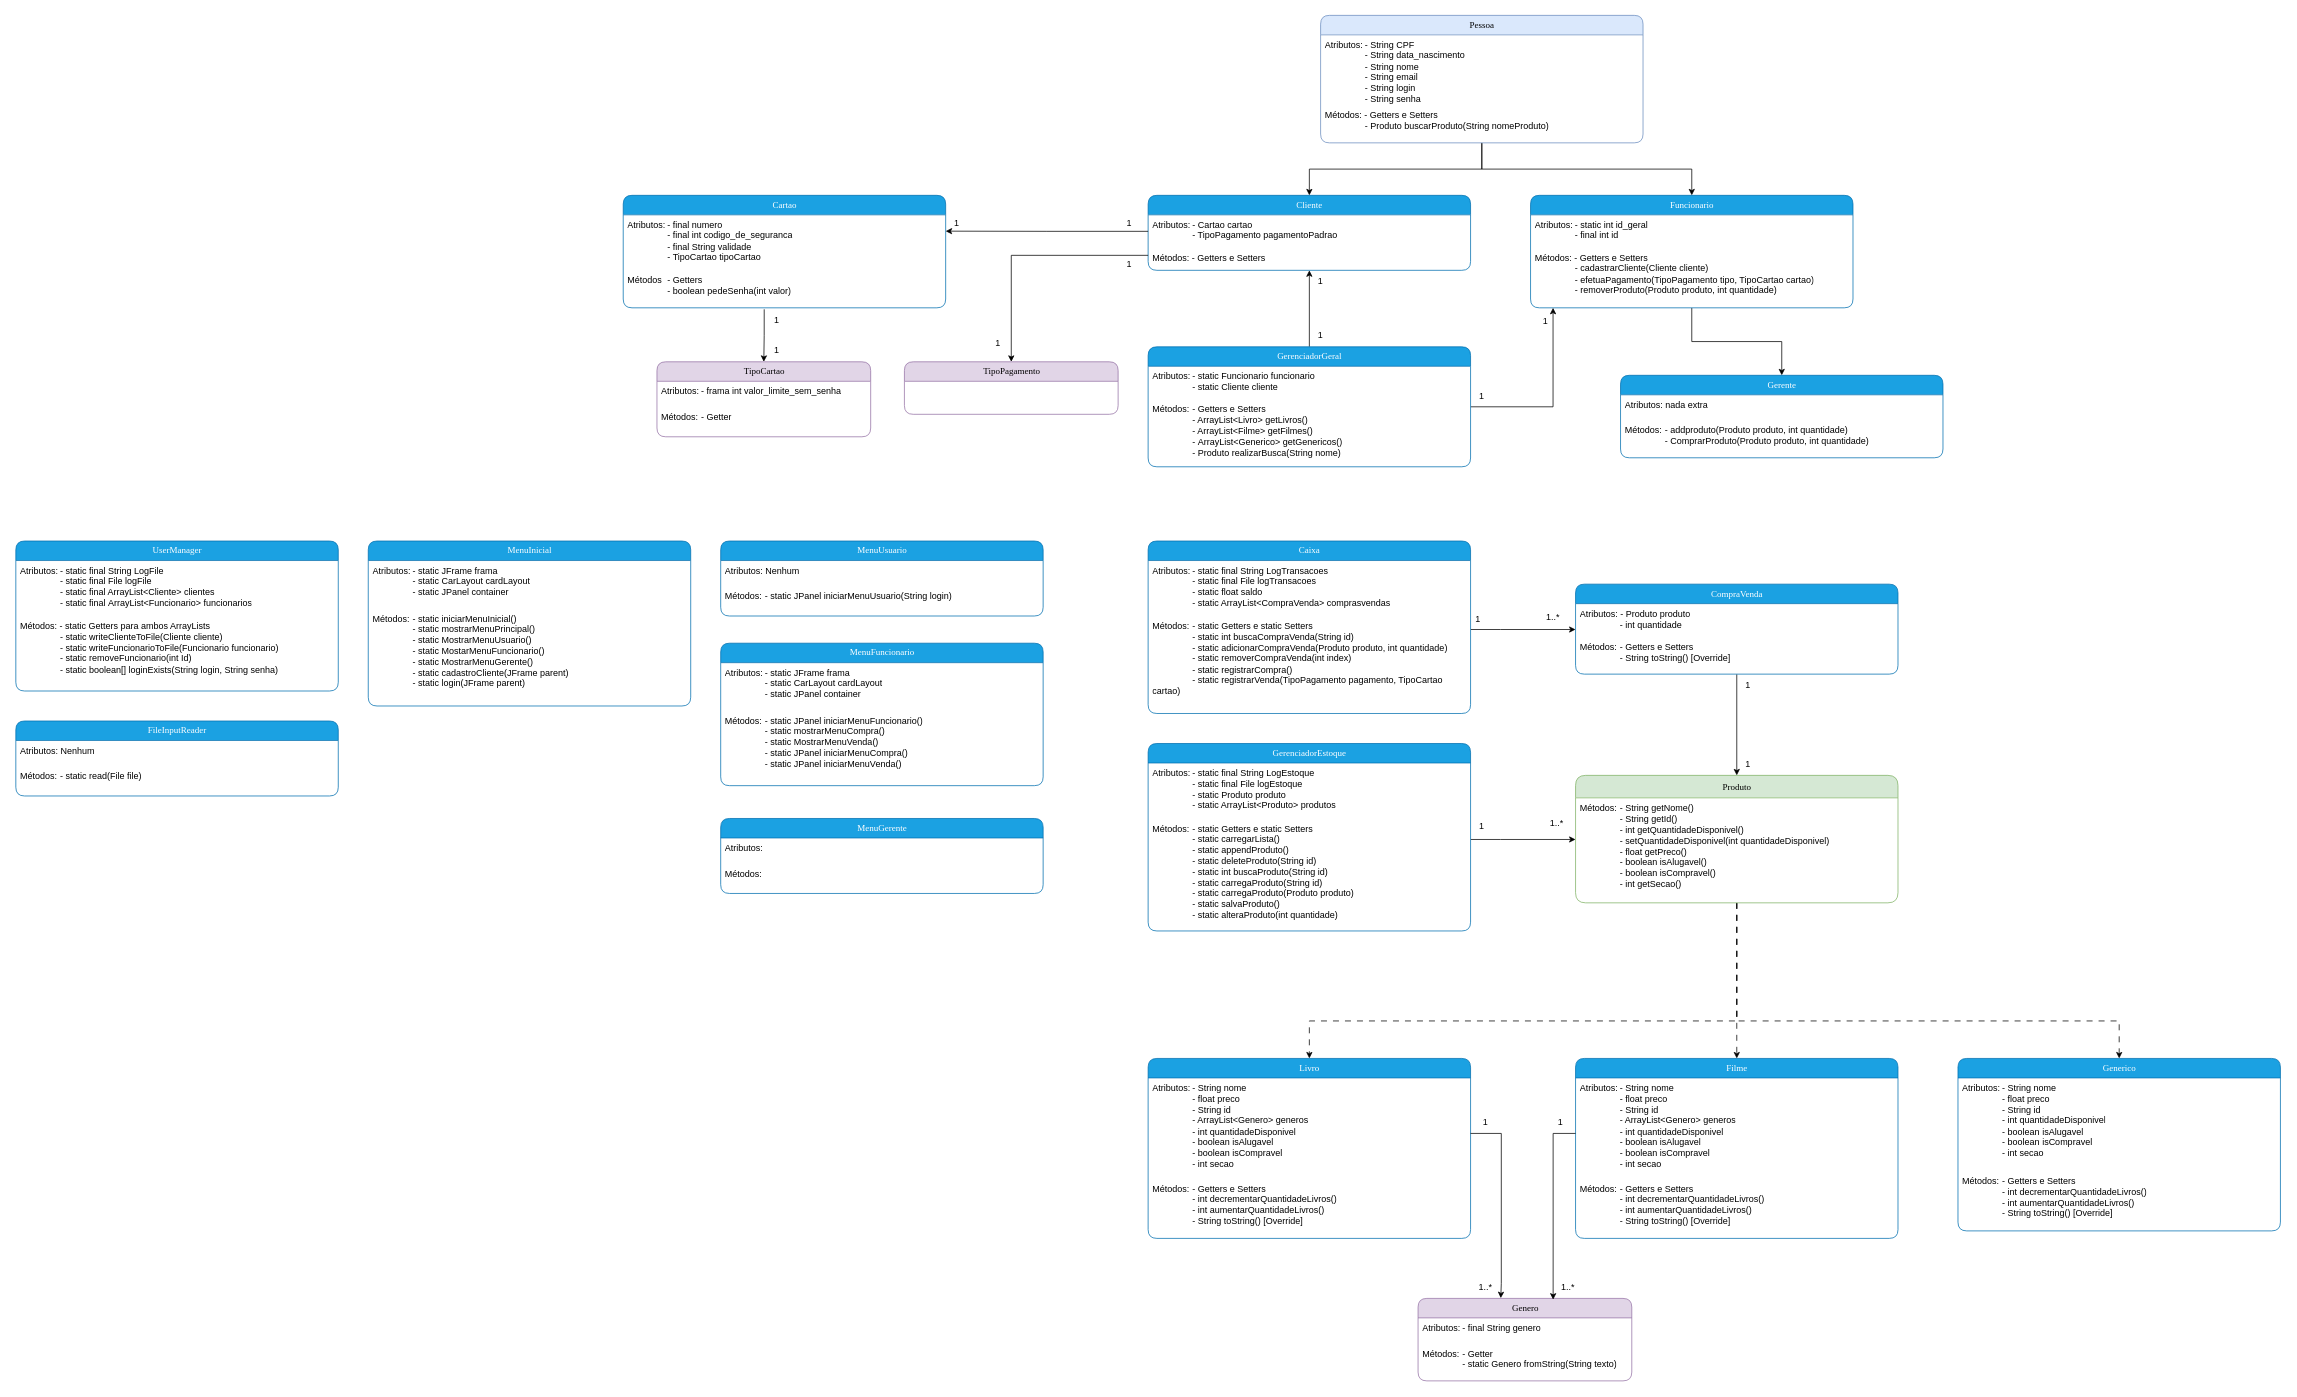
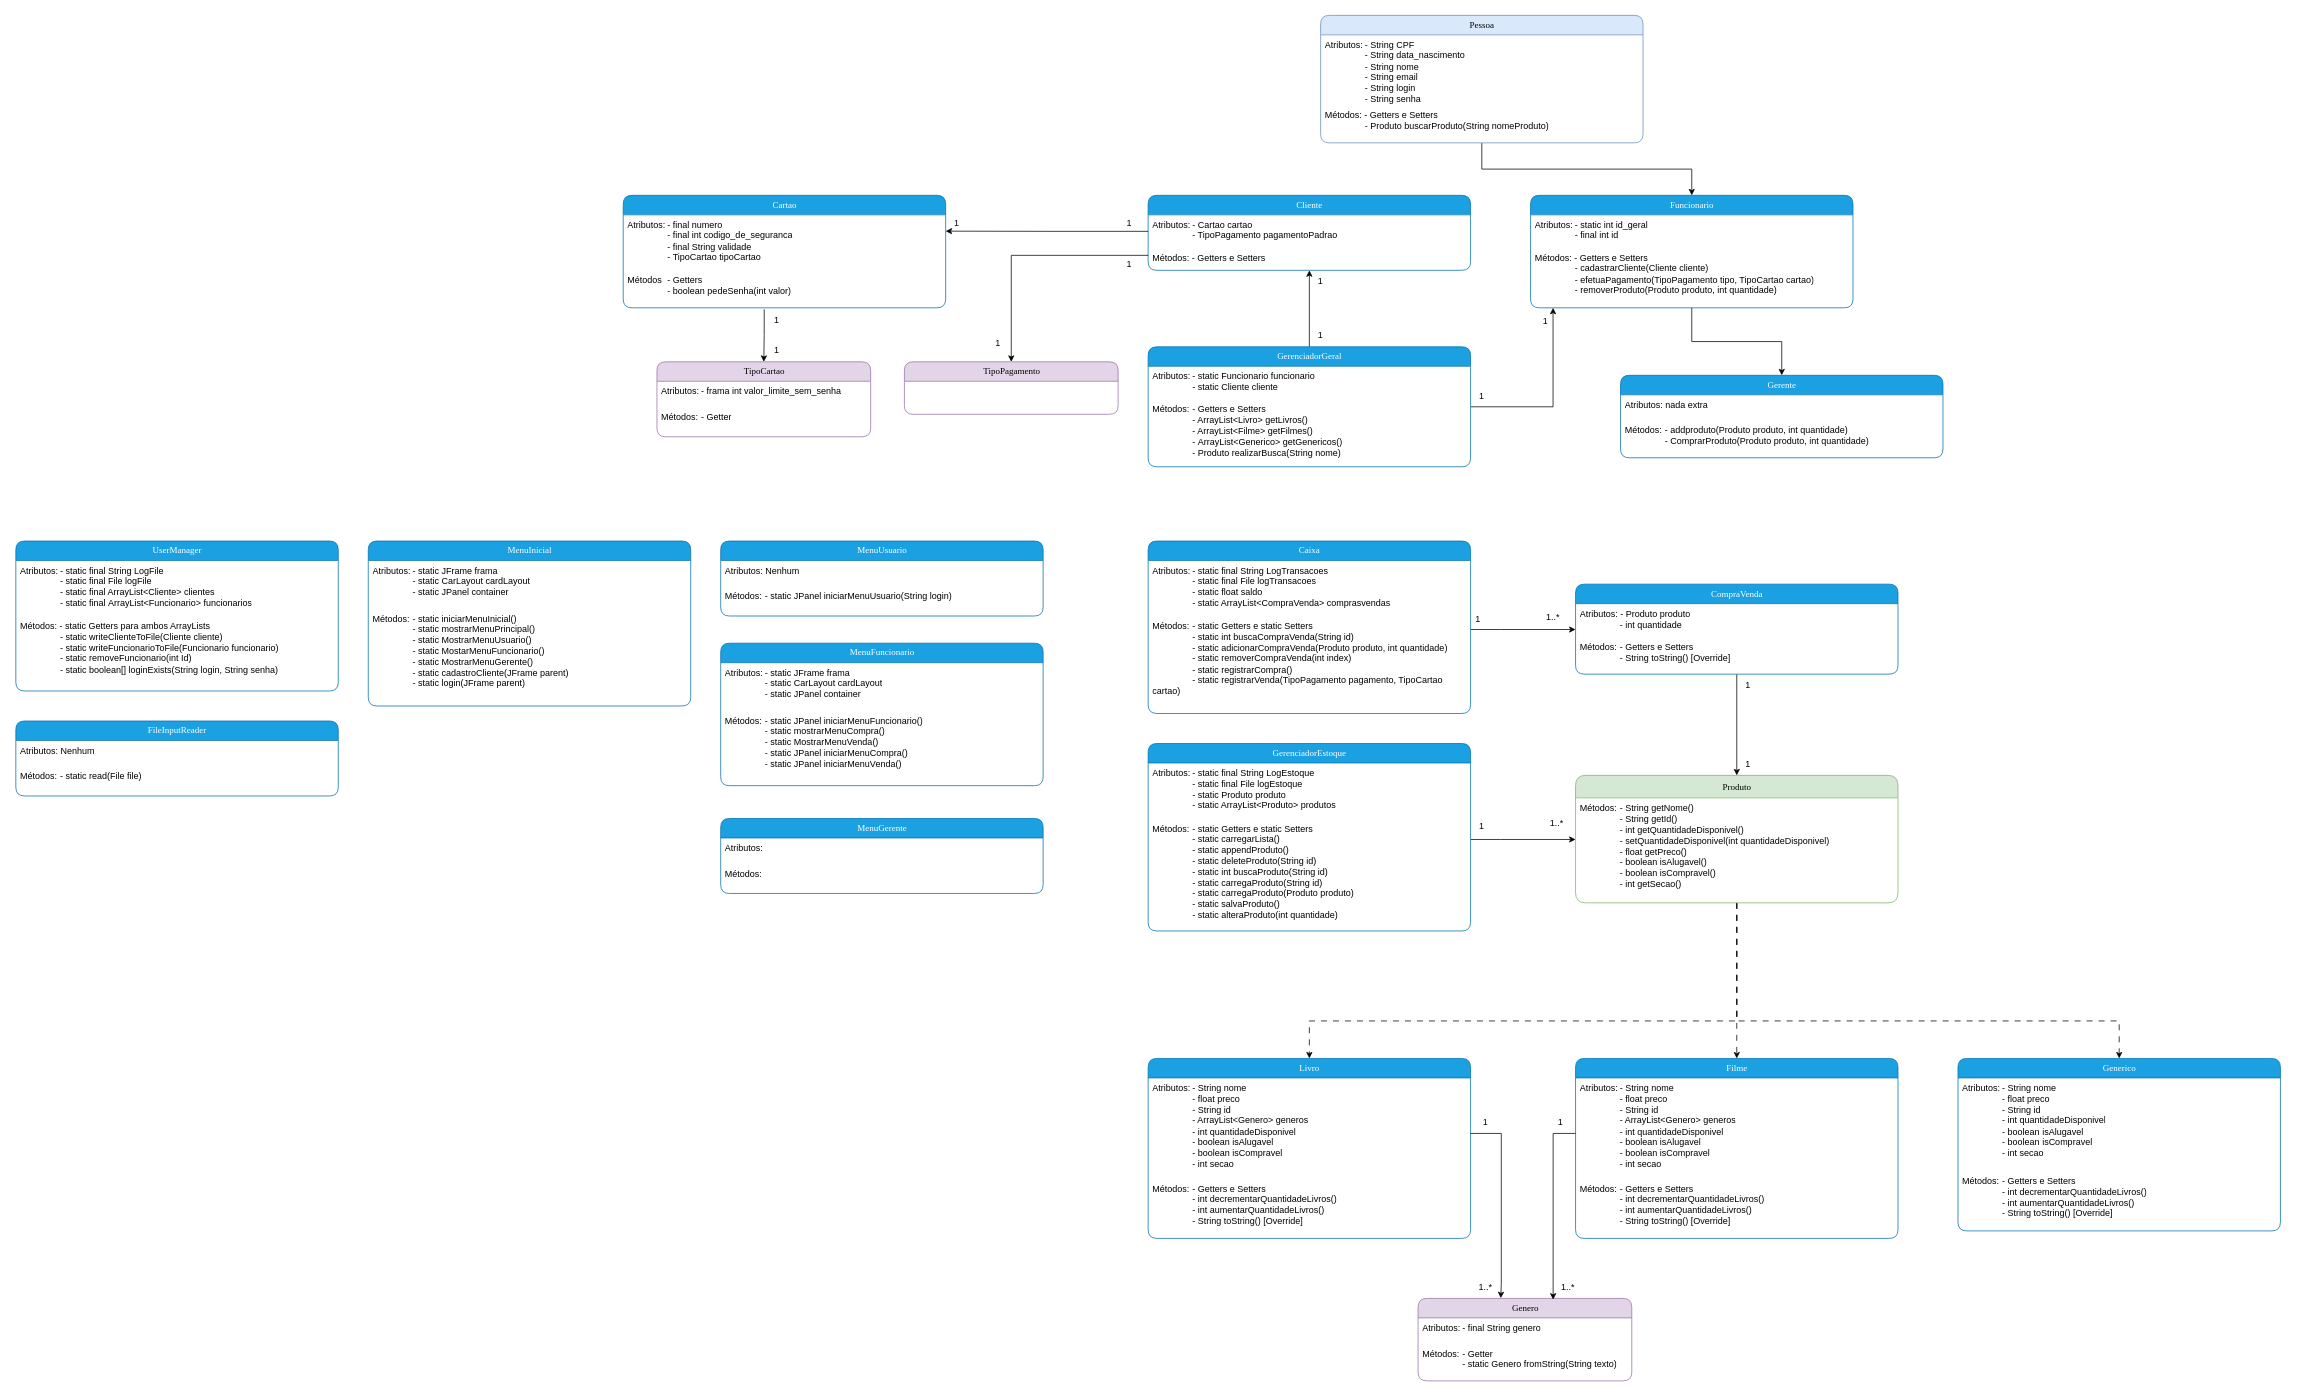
edge "Pessoa" -> "Cliente": removed
